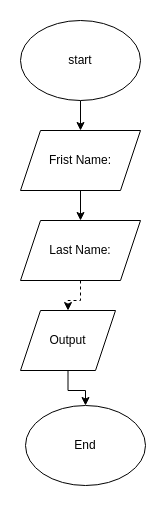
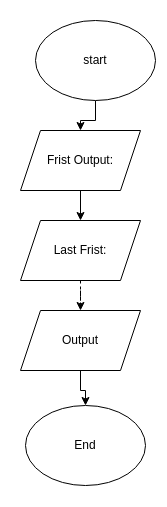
node "start": moved (81, 61) -> (96, 61)
node "Frist Name:": label "Frist Name:" -> "Frist Output:"
node "Last Name:": label "Last Name:" -> "Last Frist:"
node "Output": size 95x60 -> 120x60
